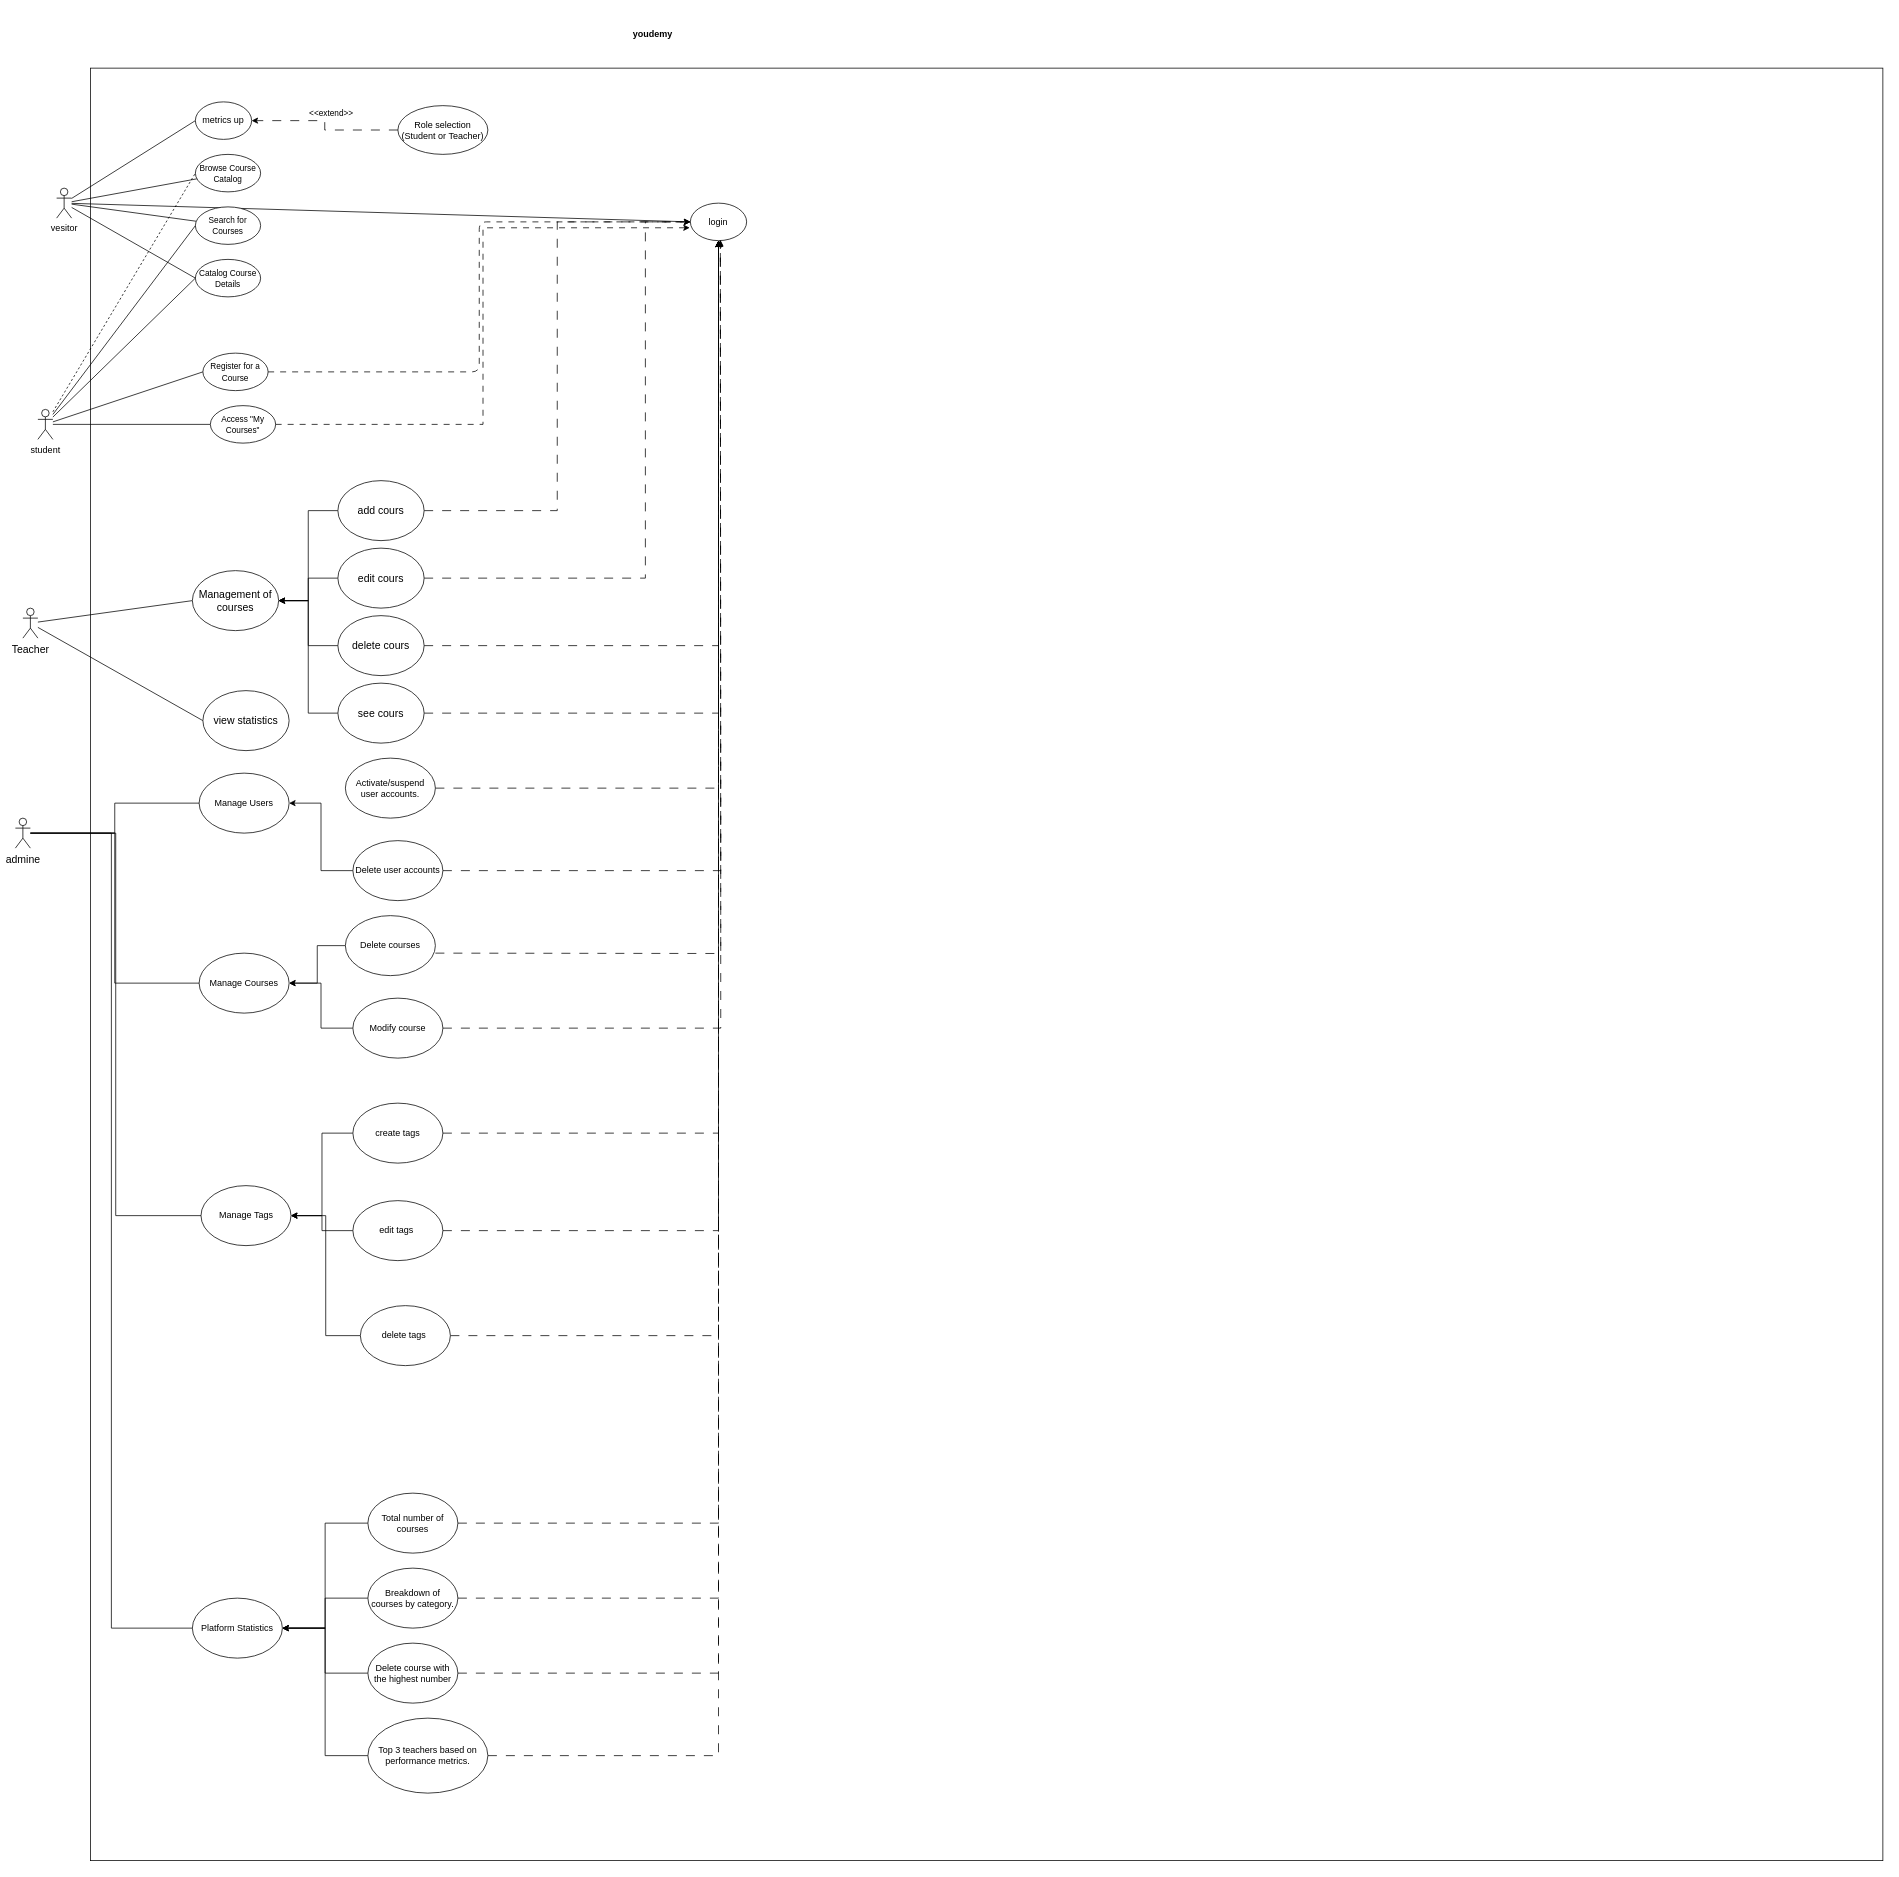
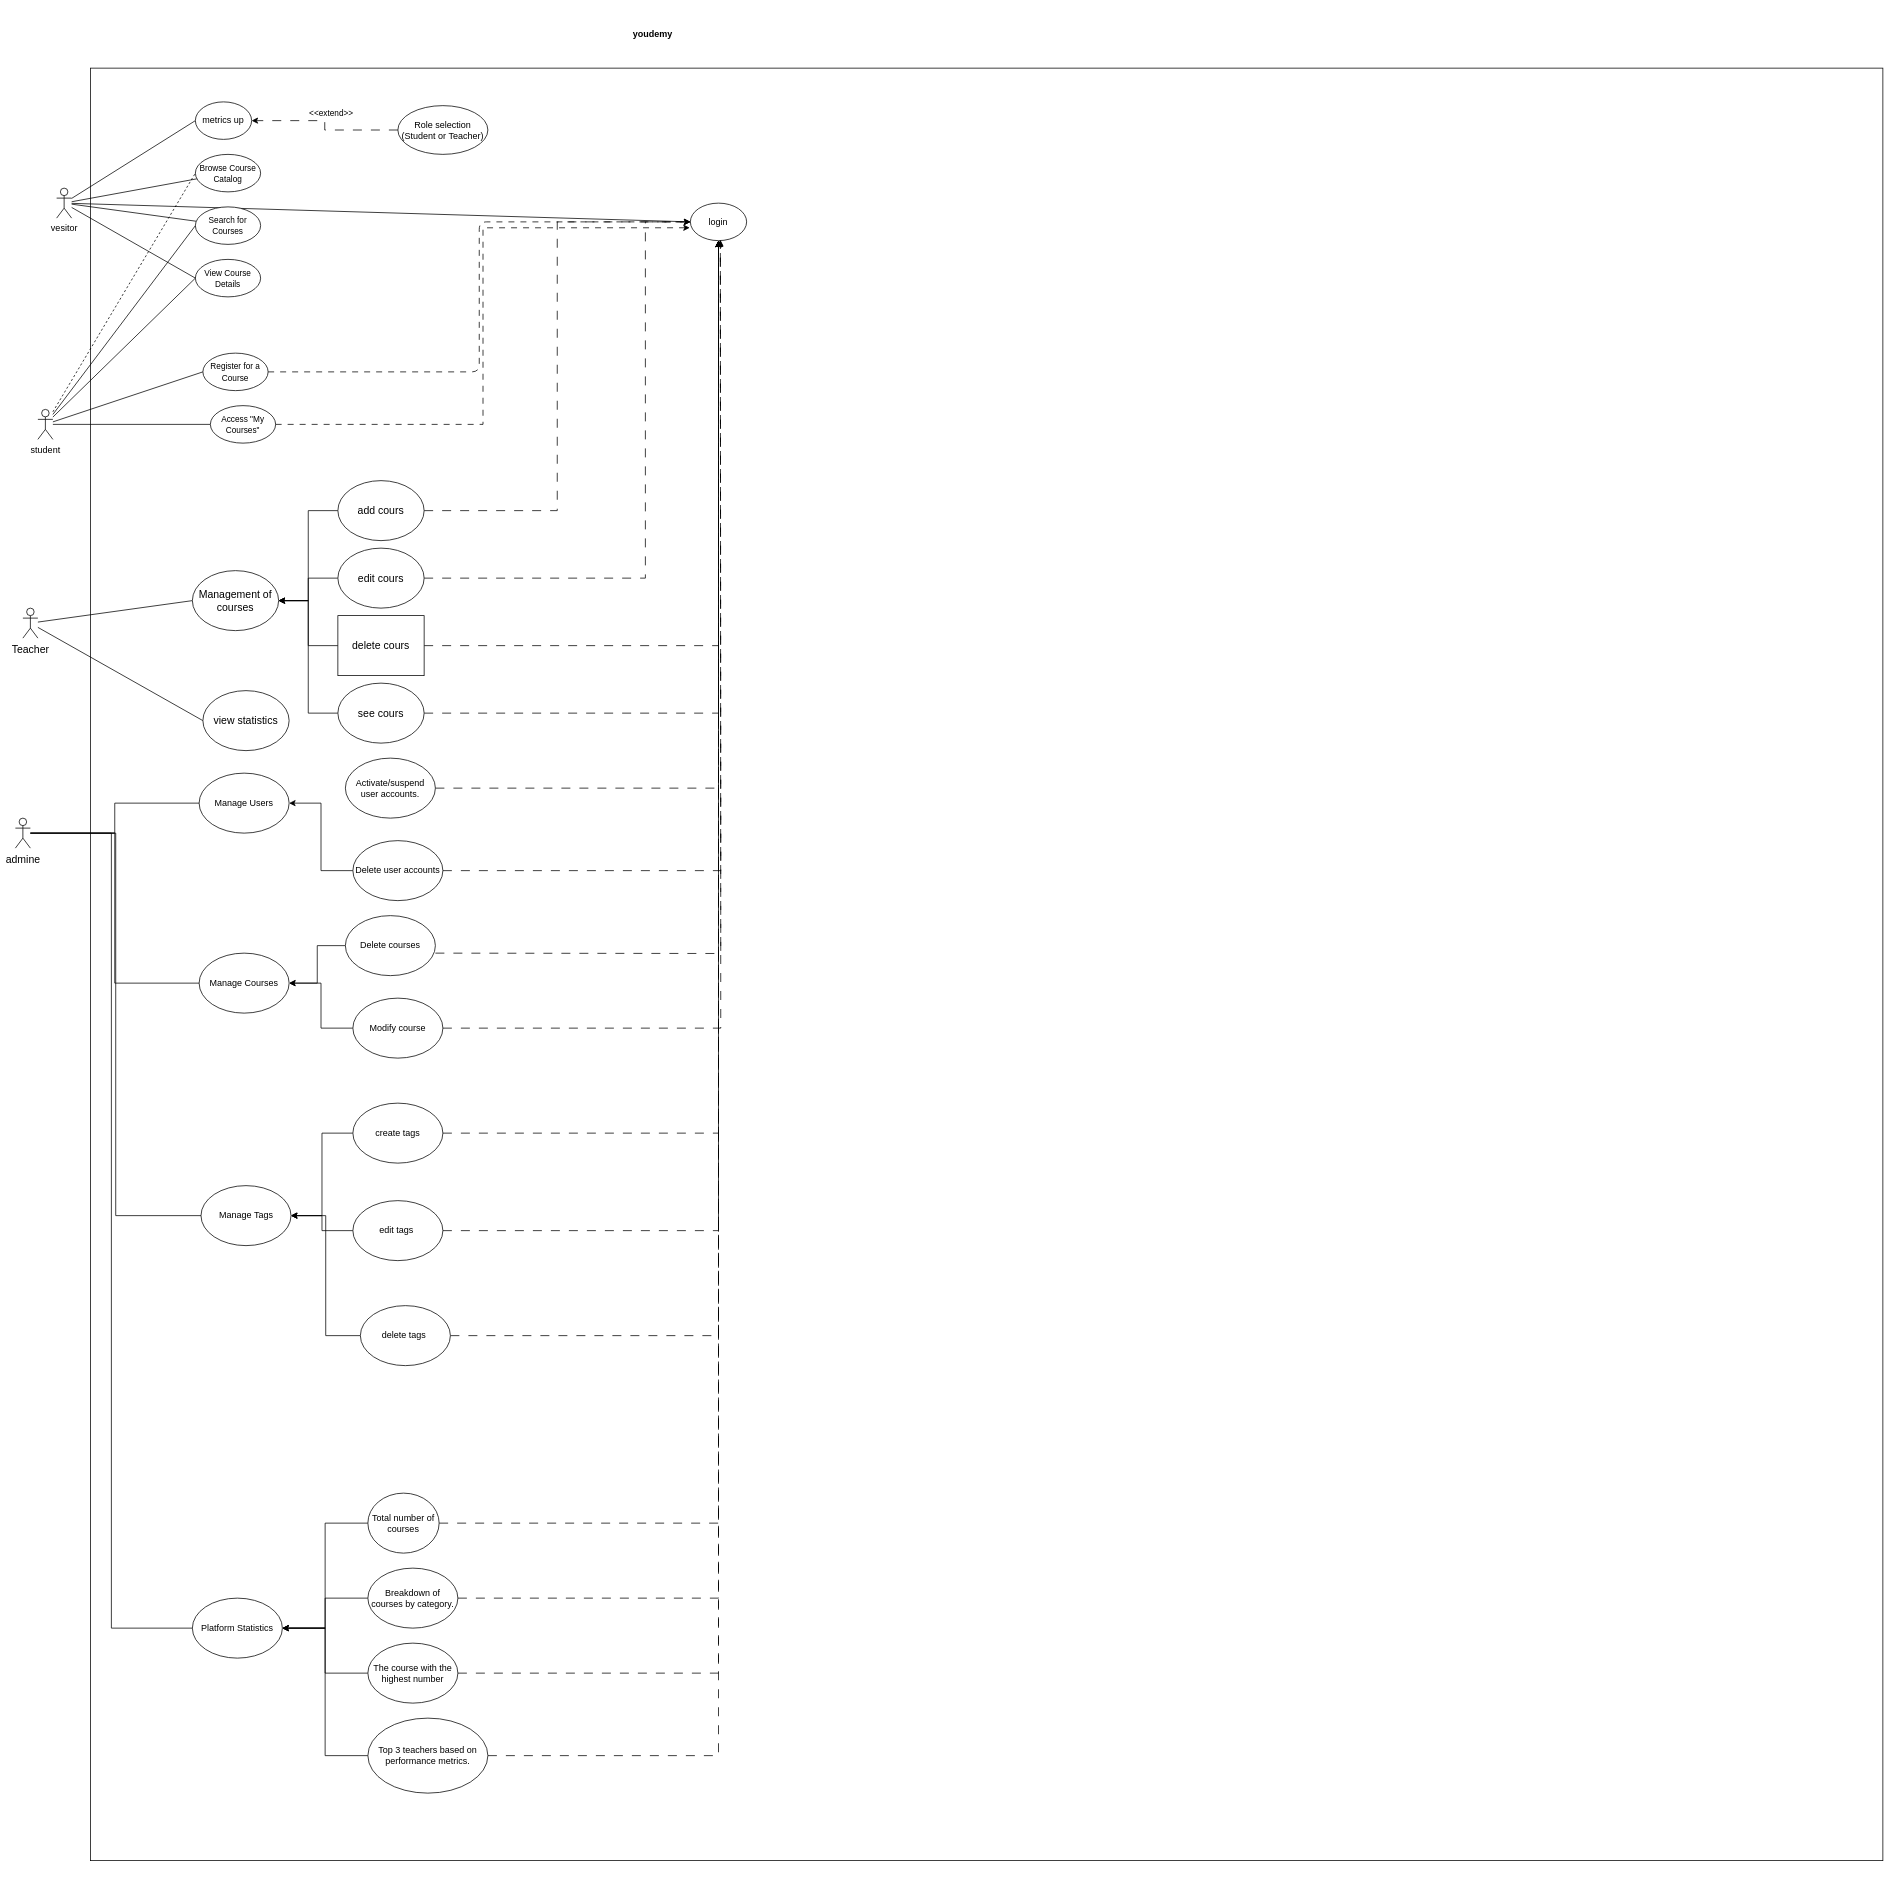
node "Catalog Course Details": label "Catalog Course Details" -> "View Course Details"
node "delete cours": shape ellipse -> rectangle
node "Total number of courses": size 90x60 -> 71x60
node "Delete course with the highest number": label "Delete course with the highest number" -> "The course with the highest number"
